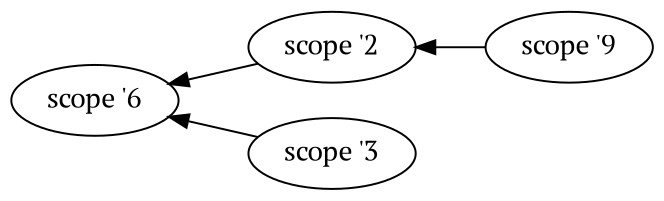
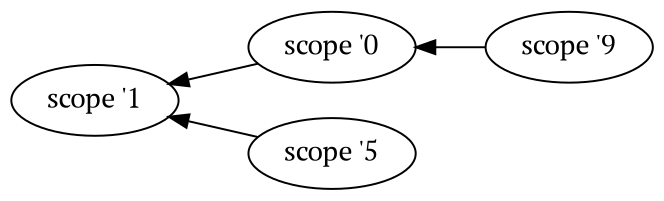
node "scope '2": label "scope '2" -> "scope '0"
node "scope '6": label "scope '6" -> "scope '1"
node "scope '3": label "scope '3" -> "scope '5"
